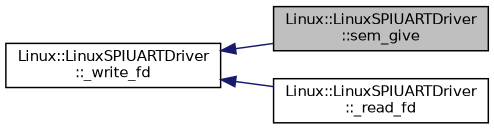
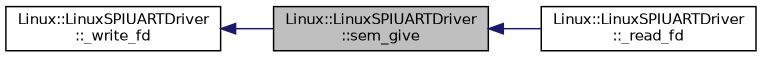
edge "Linux::LinuxSPIUARTDriver ::_read_fd" -> "Linux::LinuxSPIUARTDriver ::_write_fd": now "Linux::LinuxSPIUARTDriver ::_read_fd" -> "Linux::LinuxSPIUARTDriver ::sem_give"
